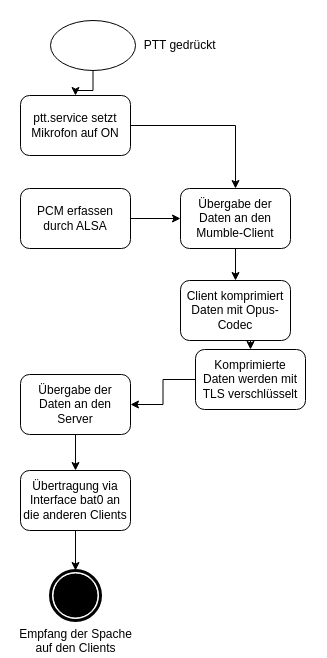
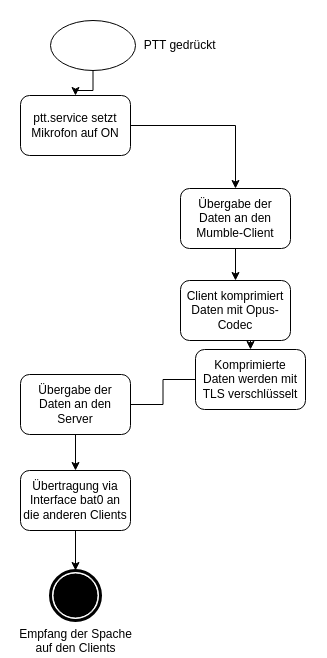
node "PCM erfassen durch ALSA": removed
edge "PCM erfassen durch ALSA" -> "Übergabe der Daten an den Mumble-Client": removed
edge "Komprimierte Daten werden mit TLS verschlüsselt" -> "Übergabe der Daten an den Server": arrowhead classic -> none
